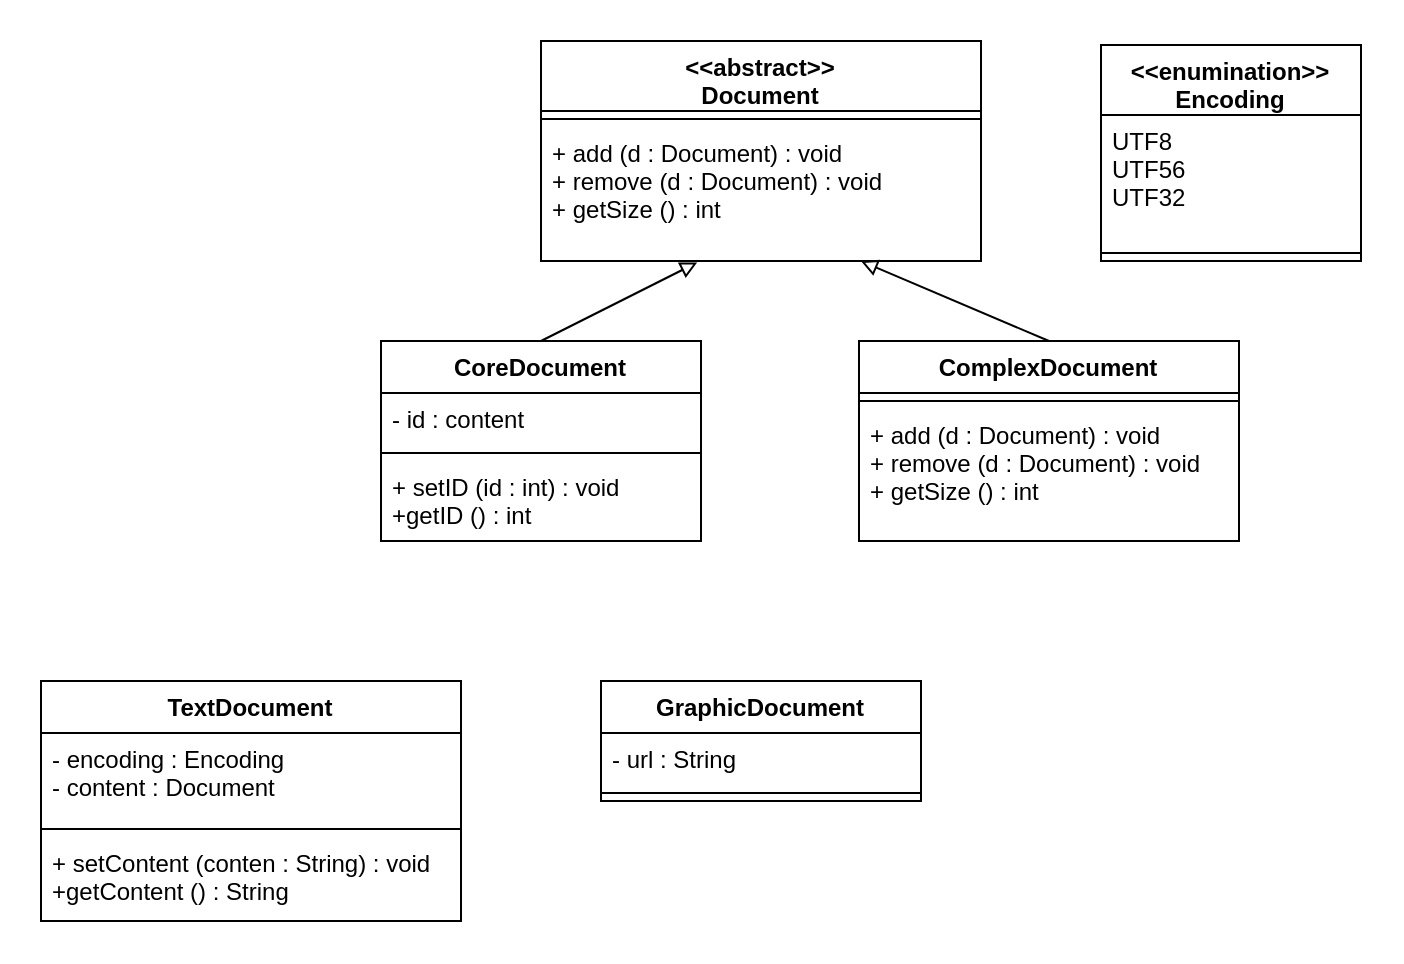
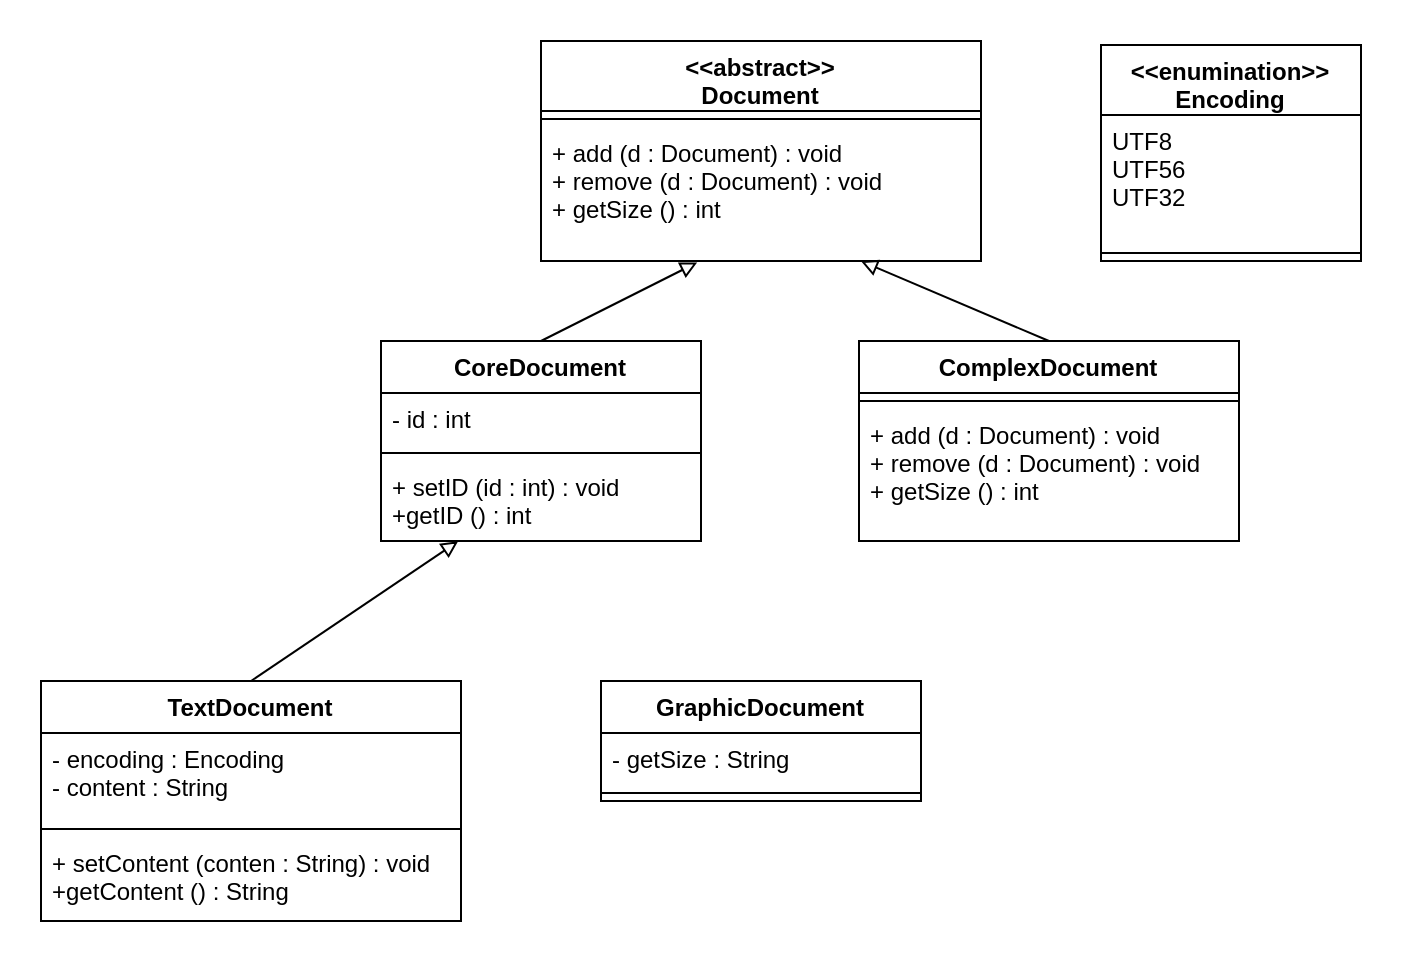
node "- id : content": label "- id : content" -> "- id : int"
edge "TextDocument" -> "+ setID (id : int) : void +getID () : int": added
node "- encoding : Encoding - content : Document": label "- encoding : Encoding - content : Document" -> "- encoding : Encoding - content : String"
node "- url : String": label "- url : String" -> "- getSize : String"
